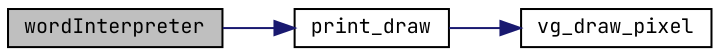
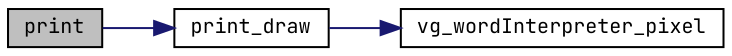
node "wordInterpreter": label "wordInterpreter" -> "print"
node "vg_draw_pixel": label "vg_draw_pixel" -> "vg_wordInterpreter_pixel"
